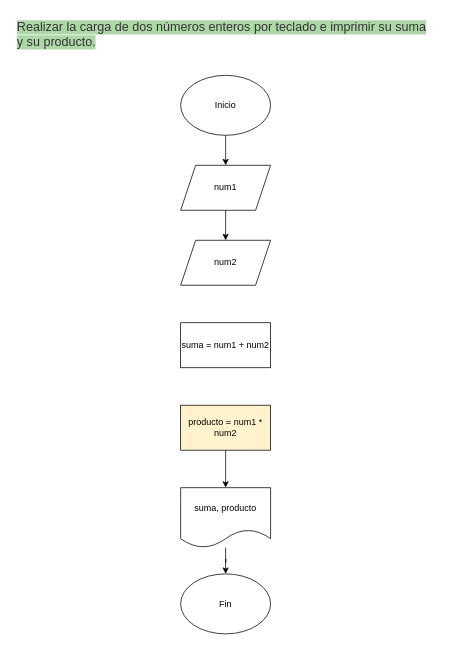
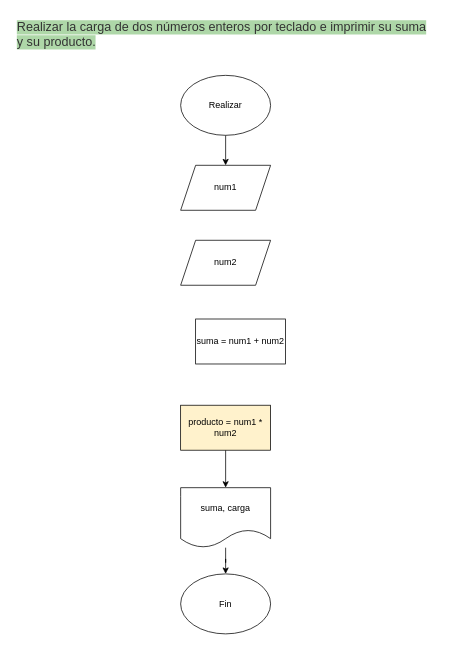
node "Inicio": label "Inicio" -> "Realizar"
edge "num1" -> "num2": removed
node "suma = num1 + num2": moved (225, 345) -> (240, 342)
node "suma, producto": label "suma, producto" -> "suma, carga"
